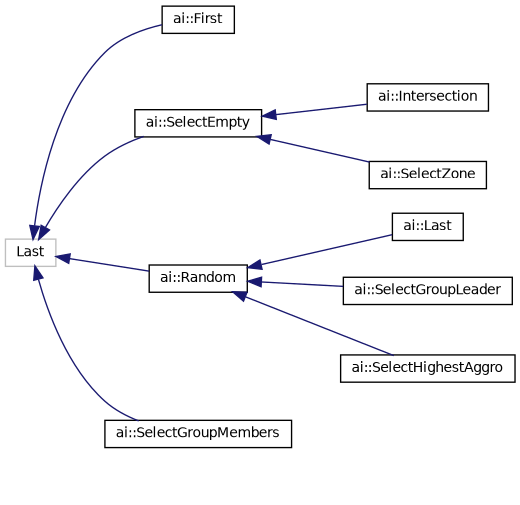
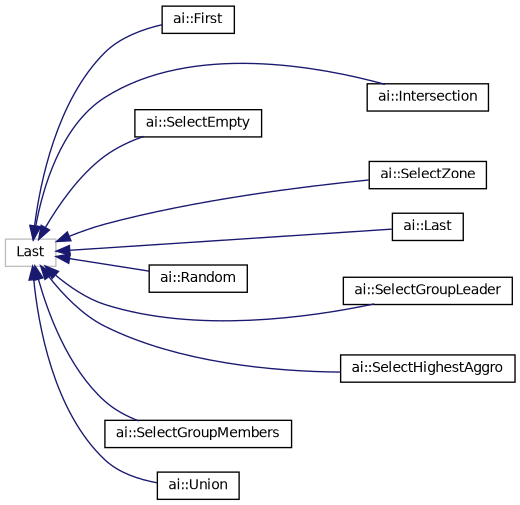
edge "ai::Intersection" -> "ai::SelectEmpty": now "ai::Intersection" -> "Last"
edge "ai::SelectZone" -> "ai::SelectEmpty": now "ai::SelectZone" -> "Last"
edge "ai::Last" -> "ai::Random": now "ai::Last" -> "Last"
edge "ai::SelectGroupLeader" -> "ai::Random": now "ai::SelectGroupLeader" -> "Last"
edge "ai::SelectHighestAggro" -> "ai::Random": now "ai::SelectHighestAggro" -> "Last"
node "ai::Union": added
